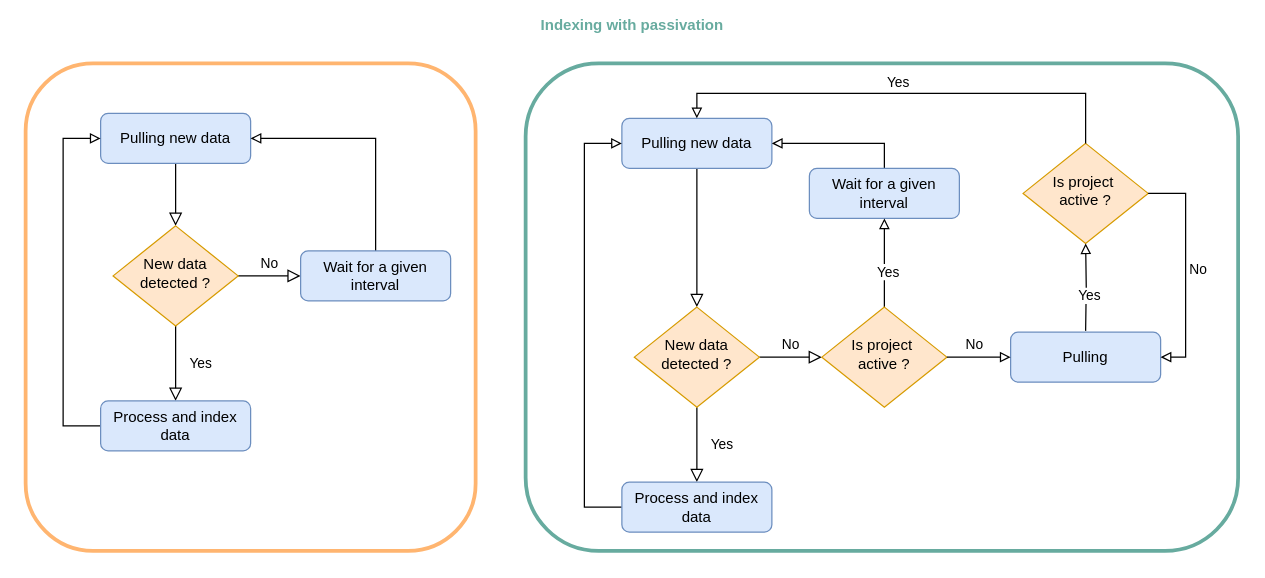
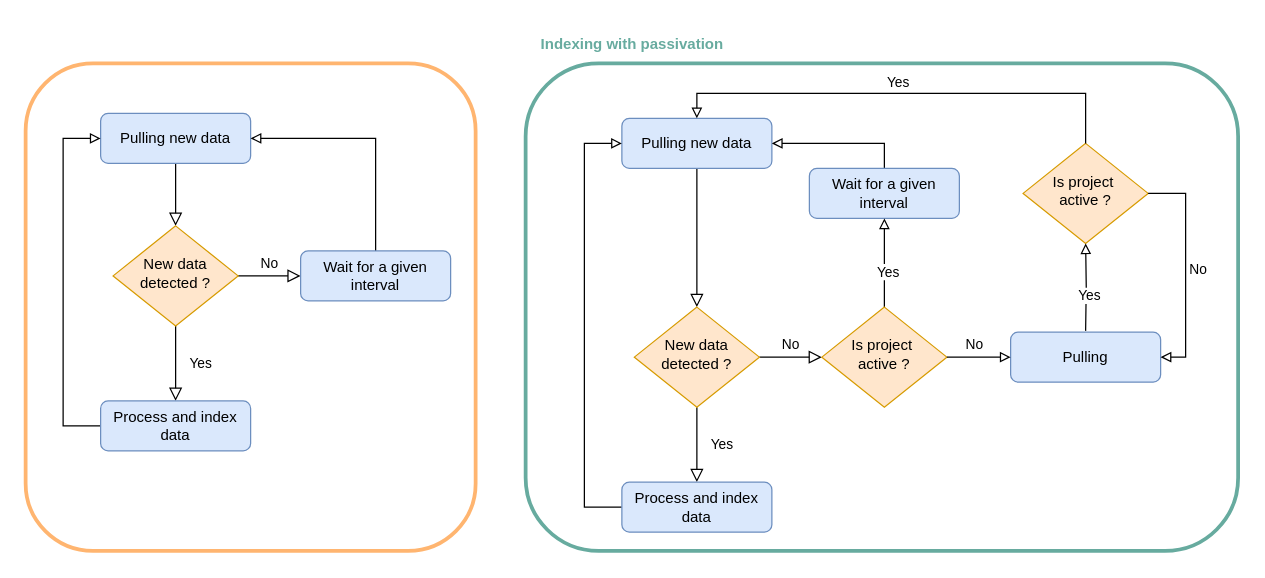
node "Indexing with passivation": moved (632, 26) -> (632, 44)
